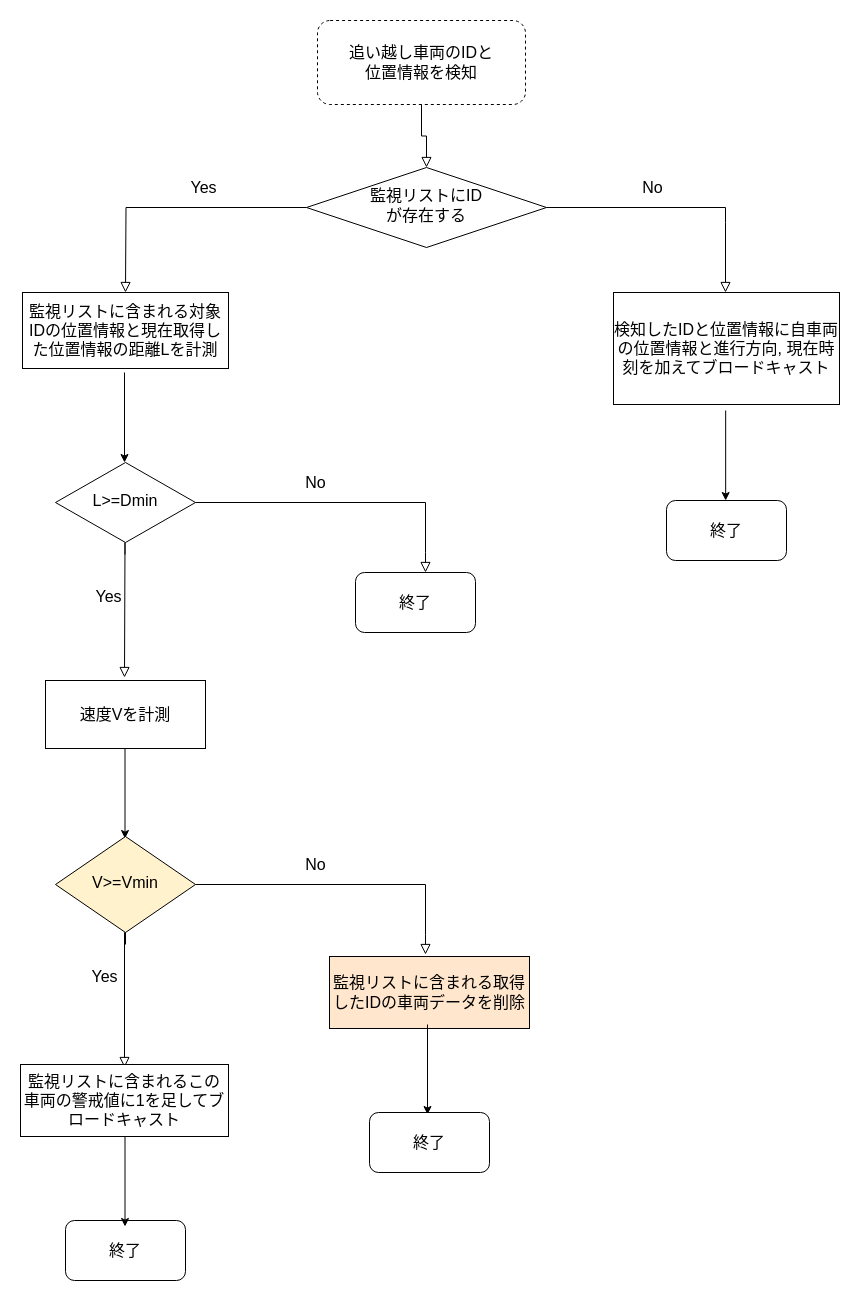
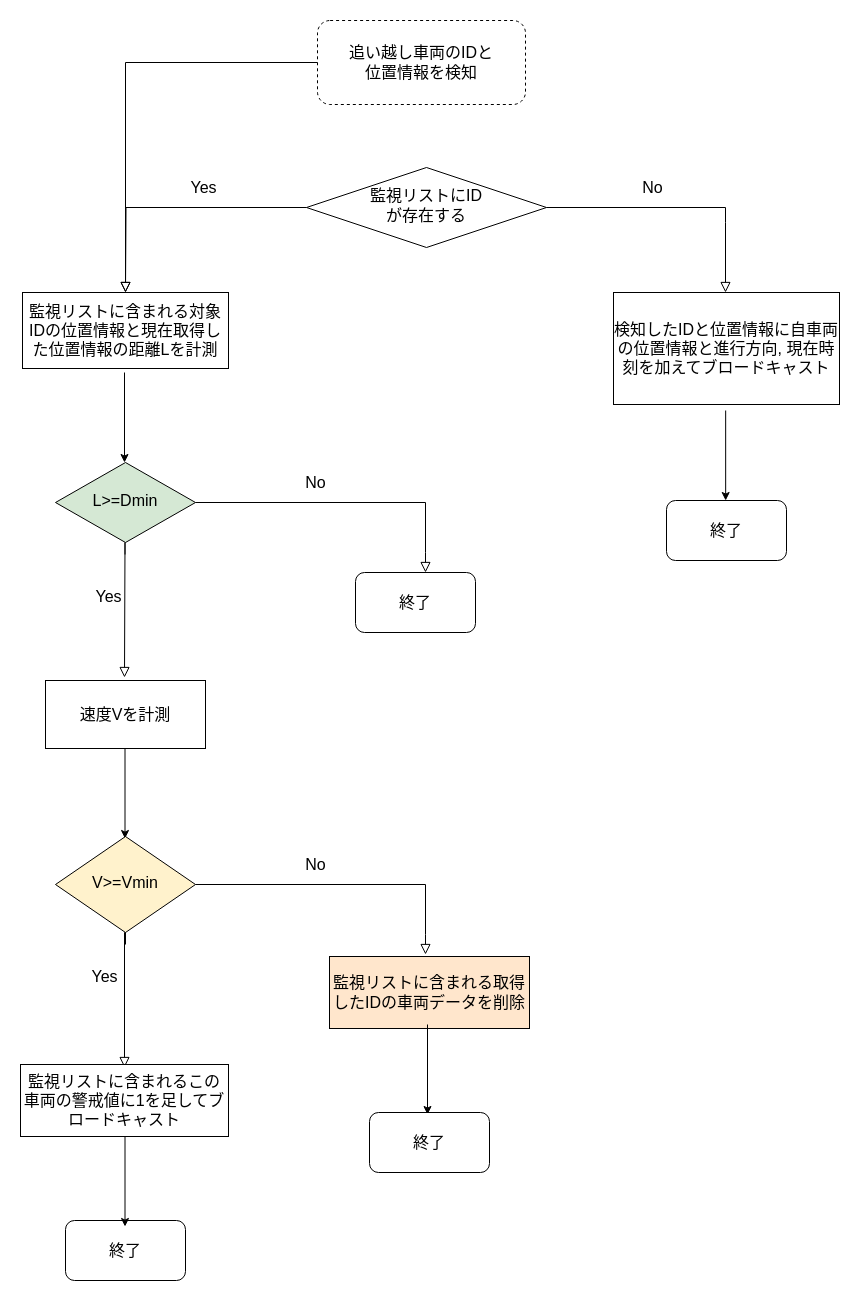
edge "追い越し車両のIDと 位置情報を検知" -> "監視リストにID が存在する": now "追い越し車両のIDと 位置情報を検知" -> "監視リストに含まれる対象IDの位置情報と現在取得した位置情報の距離Lを計測"
node "L>=Dmin": fillcolor #ffffff -> #d5e8d4
